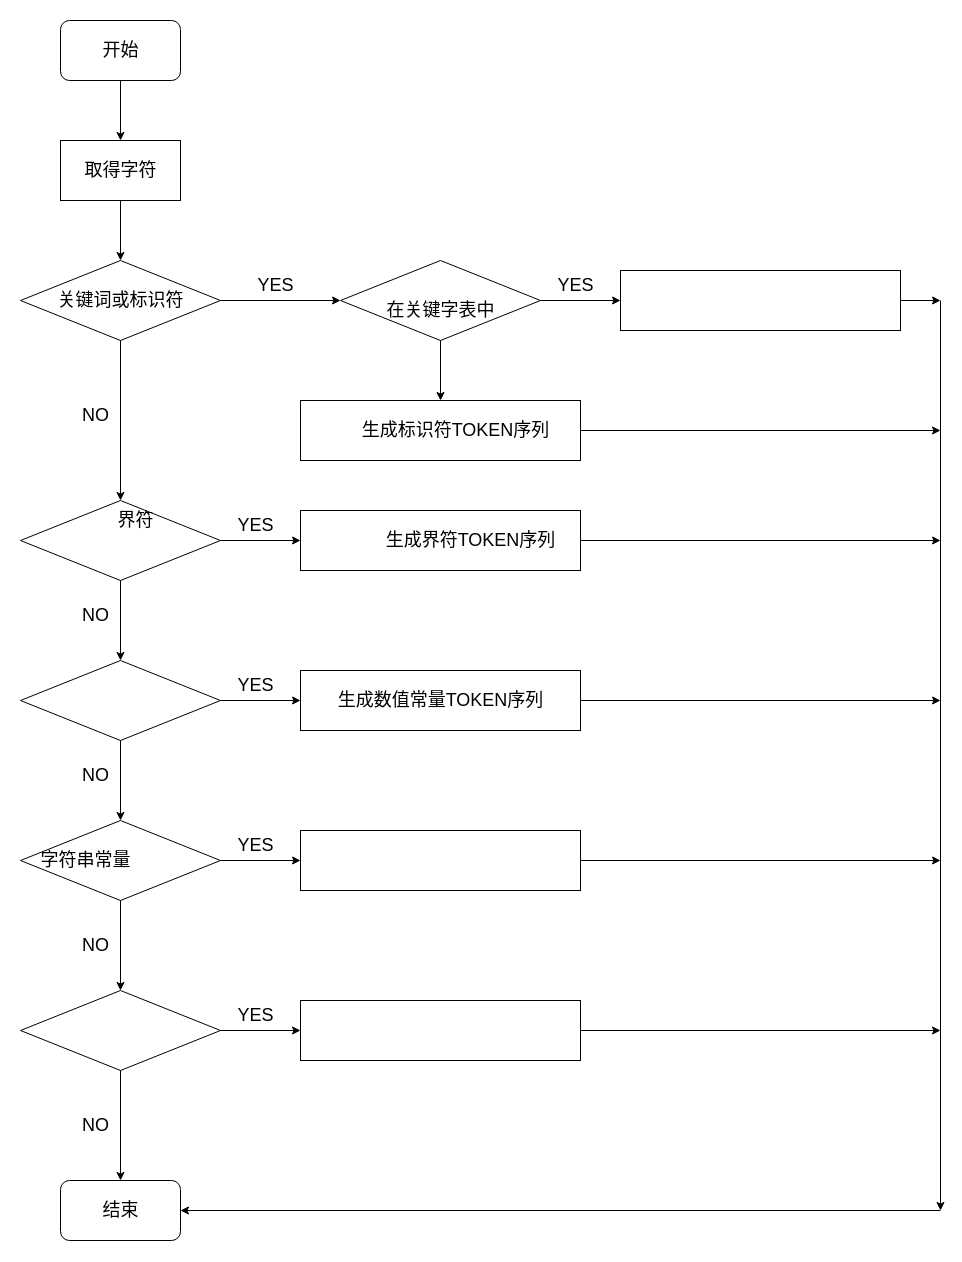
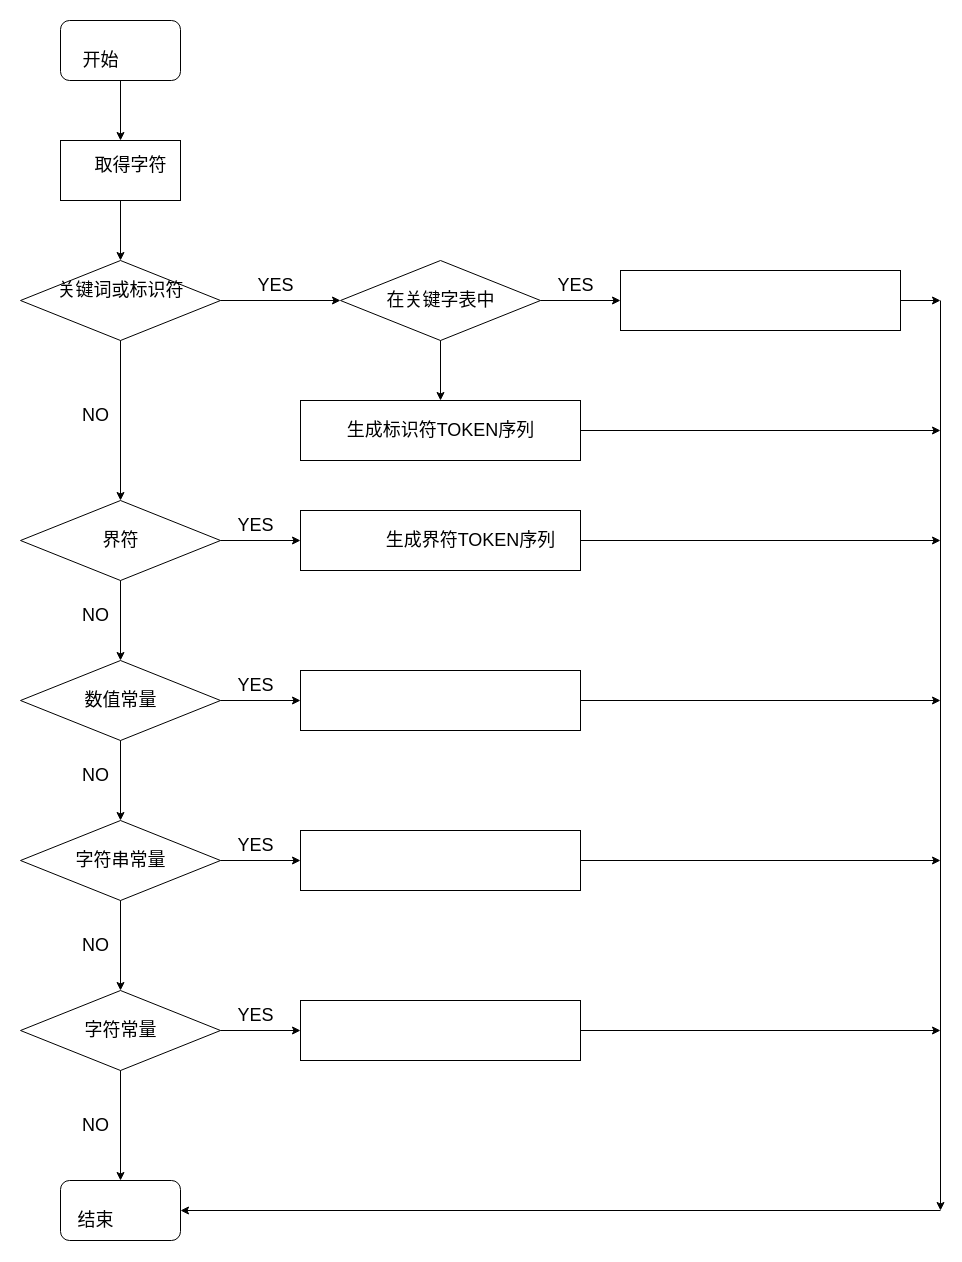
node "开始": moved (121, 51) -> (101, 61)
node "取得字符": moved (121, 171) -> (131, 166)
node "关键词或标识符": moved (121, 301) -> (121, 291)
node "在关键字表中": moved (441, 311) -> (441, 301)
node "生成标识符TOKEN序列": moved (456, 431) -> (441, 431)
node "界符": moved (136, 521) -> (121, 541)
node "数值常量": added
node "生成数值常量TOKEN序列": removed
node "字符串常量": moved (86, 861) -> (121, 861)
node "字符常量": added
node "结束": moved (121, 1211) -> (96, 1221)
